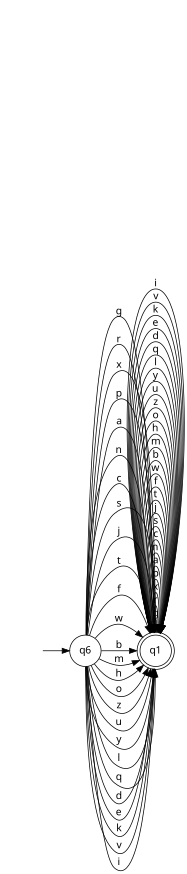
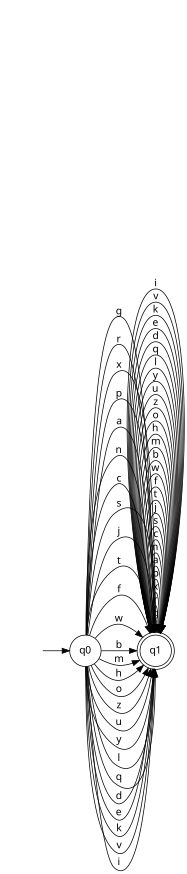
node "q6": label "q6" -> "q0"
